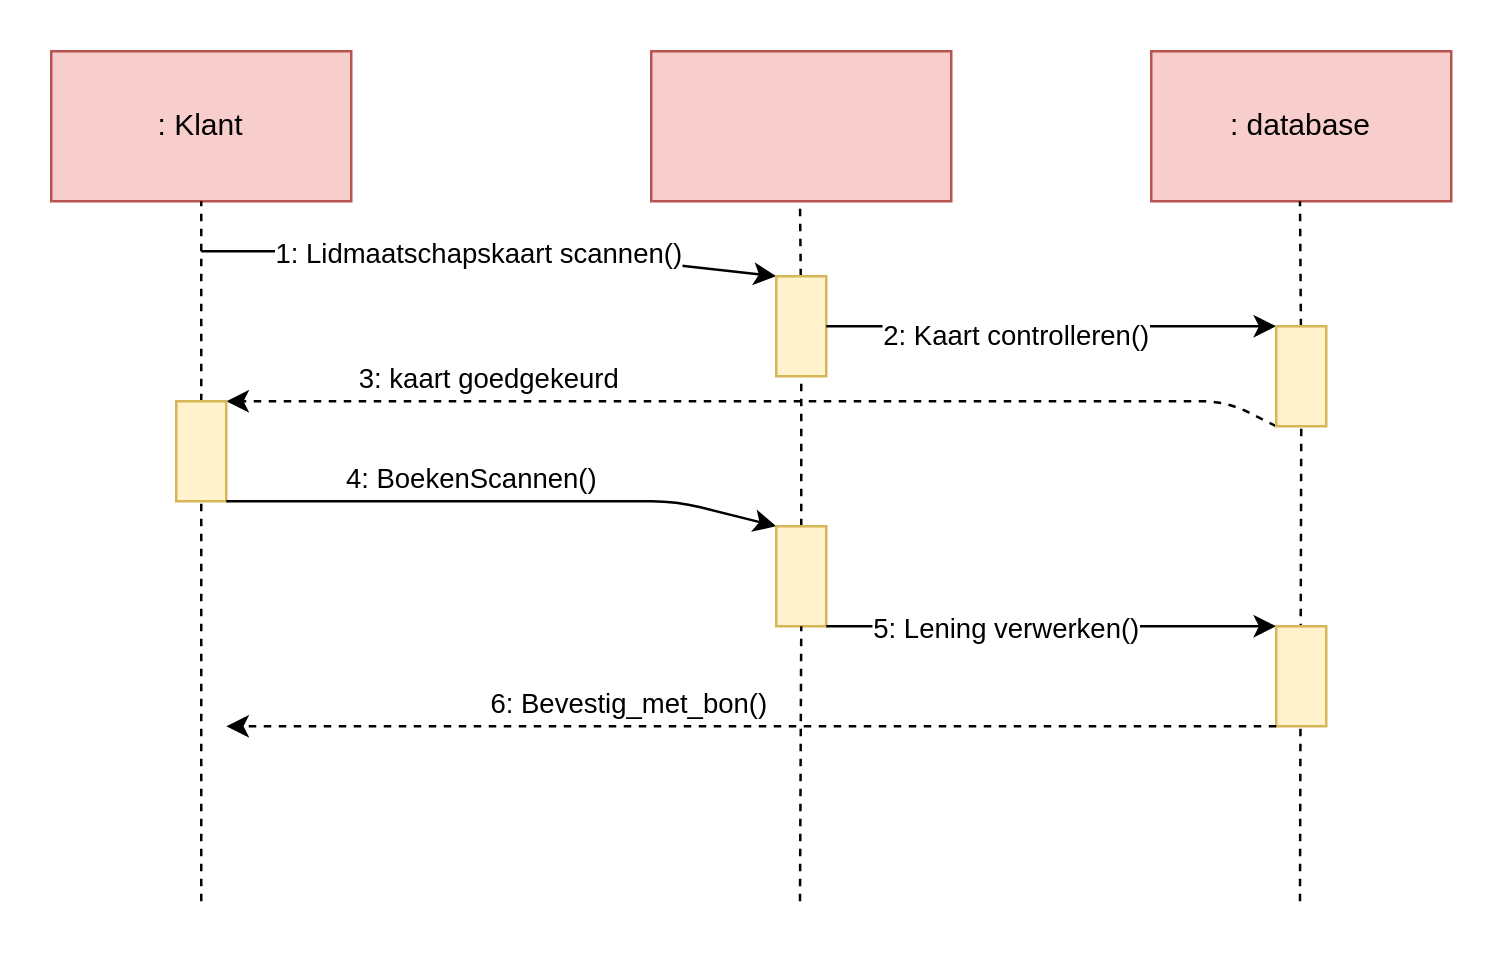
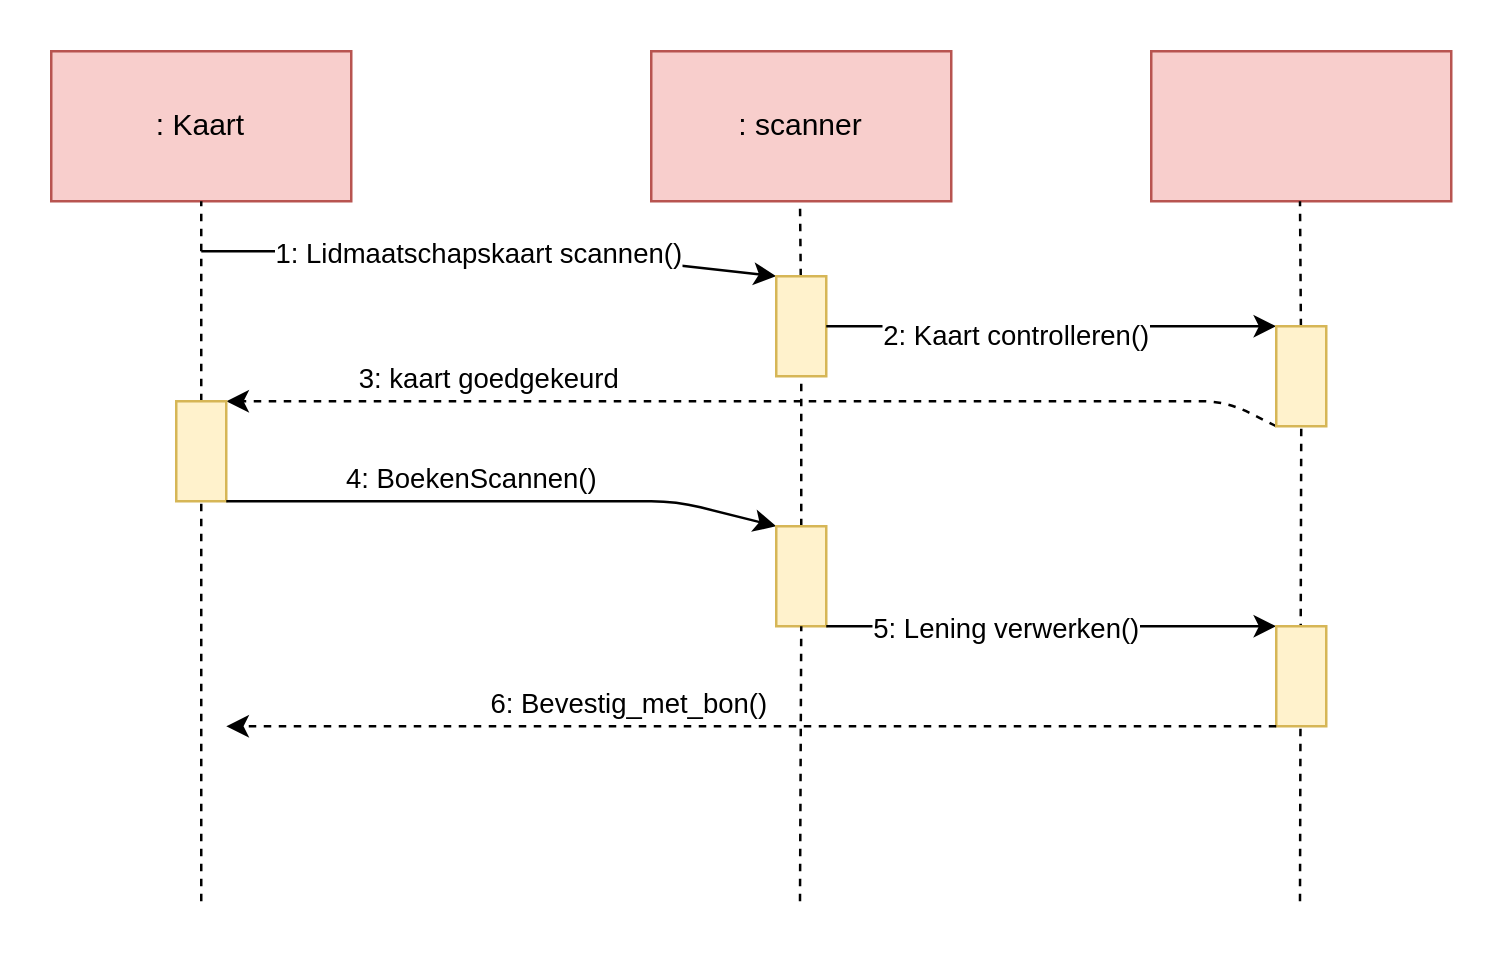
node ": Klant": label ": Klant" -> ": Kaart"
node ": scanner": added
node ": database": removed
